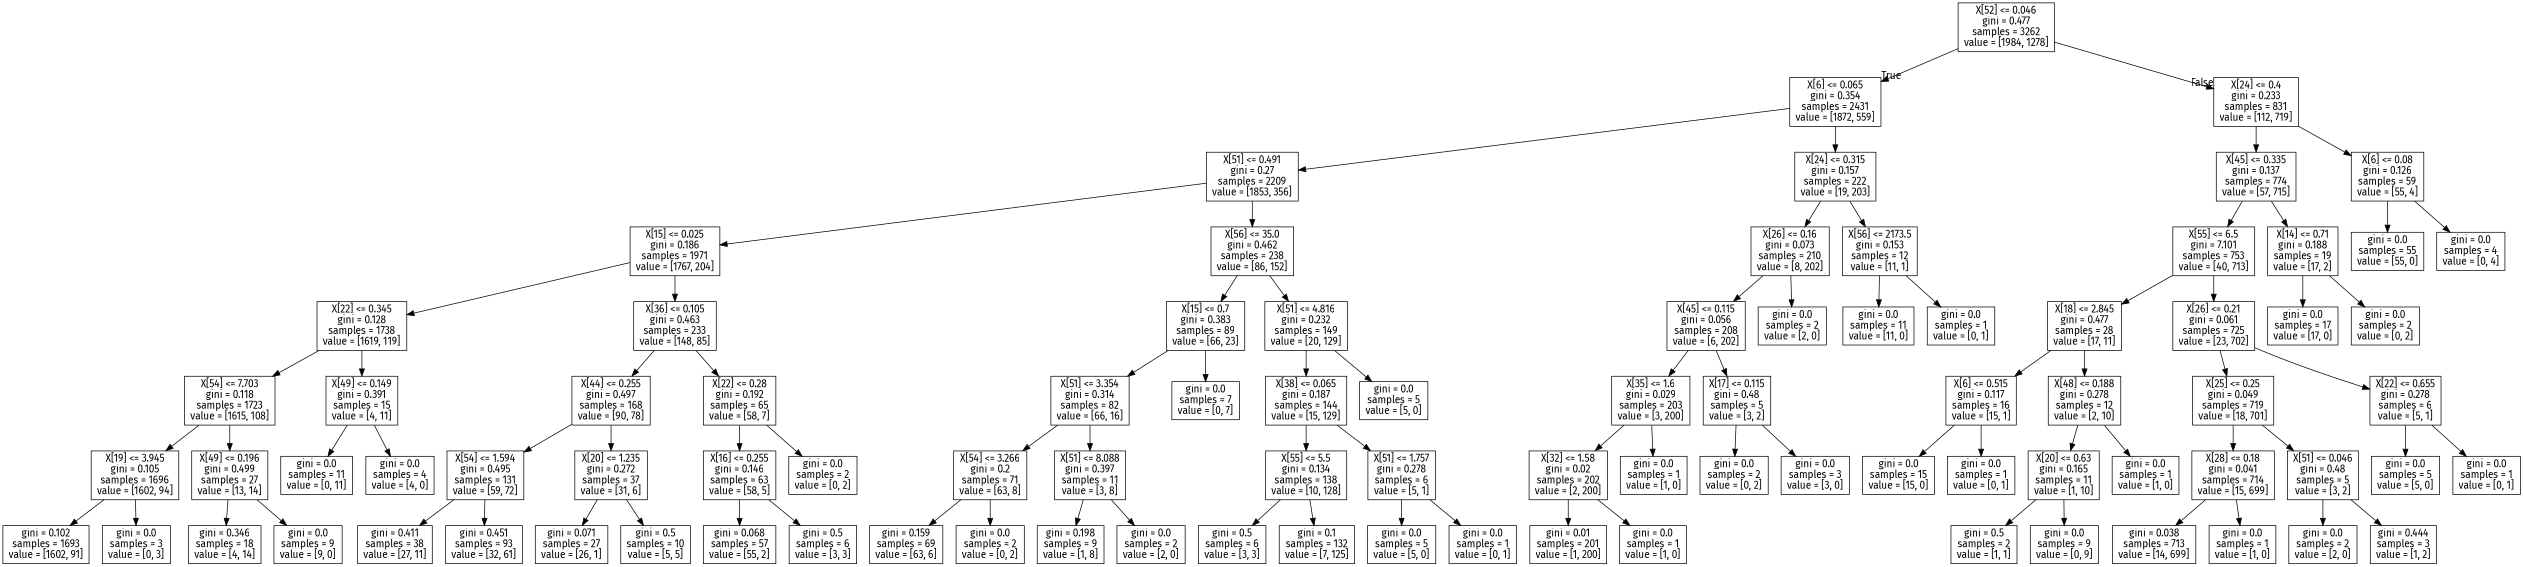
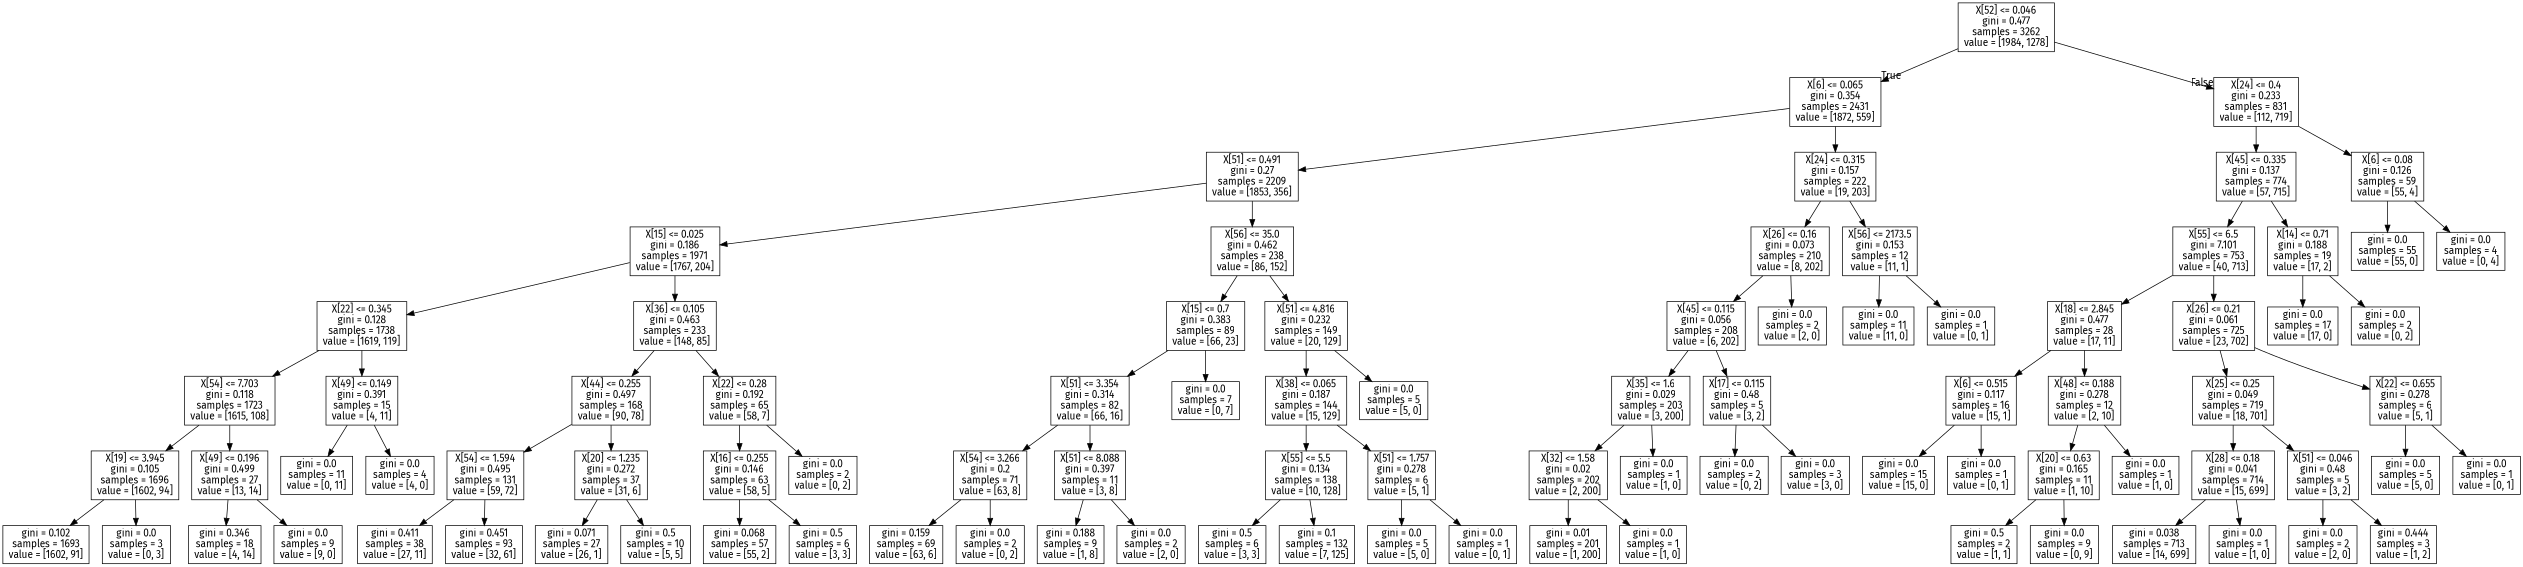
node "gini = 0.198 samples = 9 value = [1, 8]": label "gini = 0.198 samples = 9 value = [1, 8]" -> "gini = 0.188 samples = 9 value = [1, 8]"
